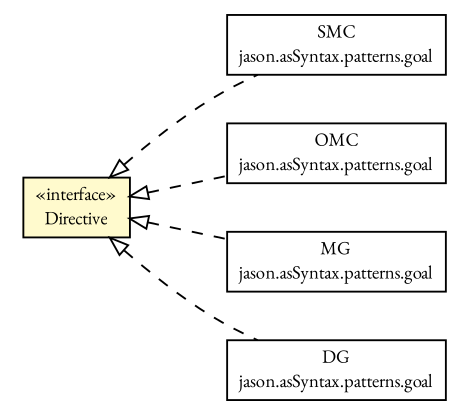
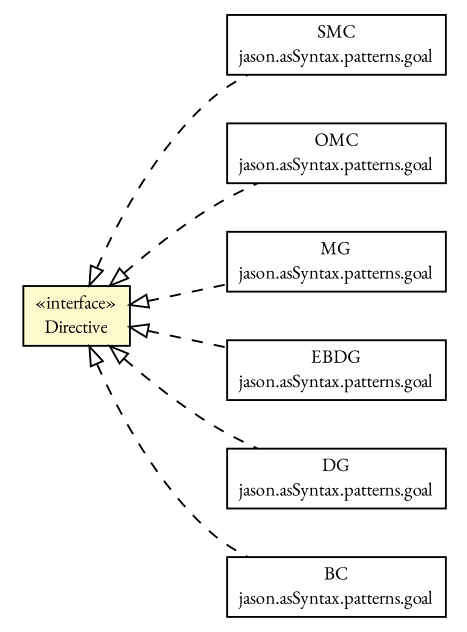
node "EBDG": added
node "BC": added
